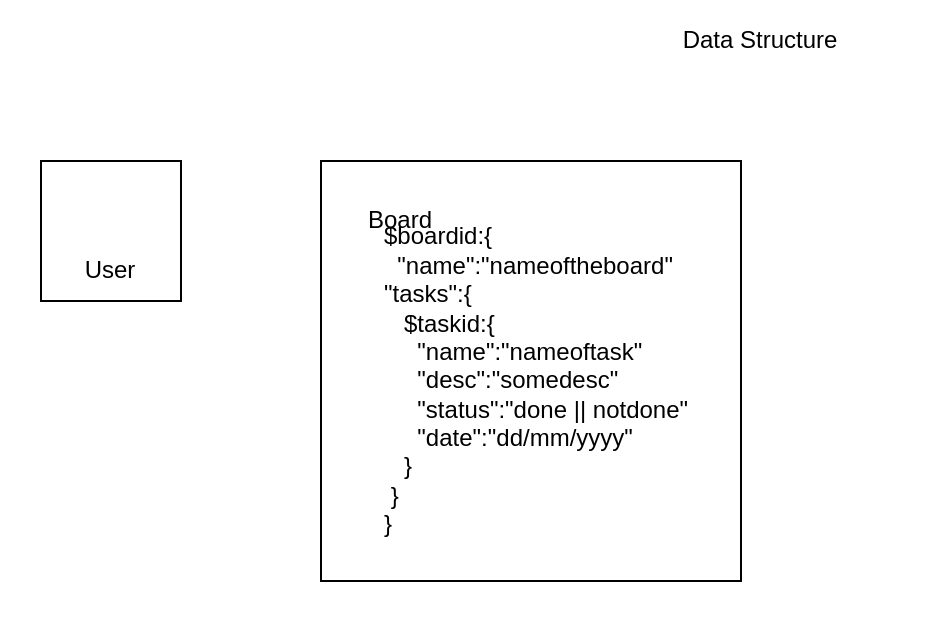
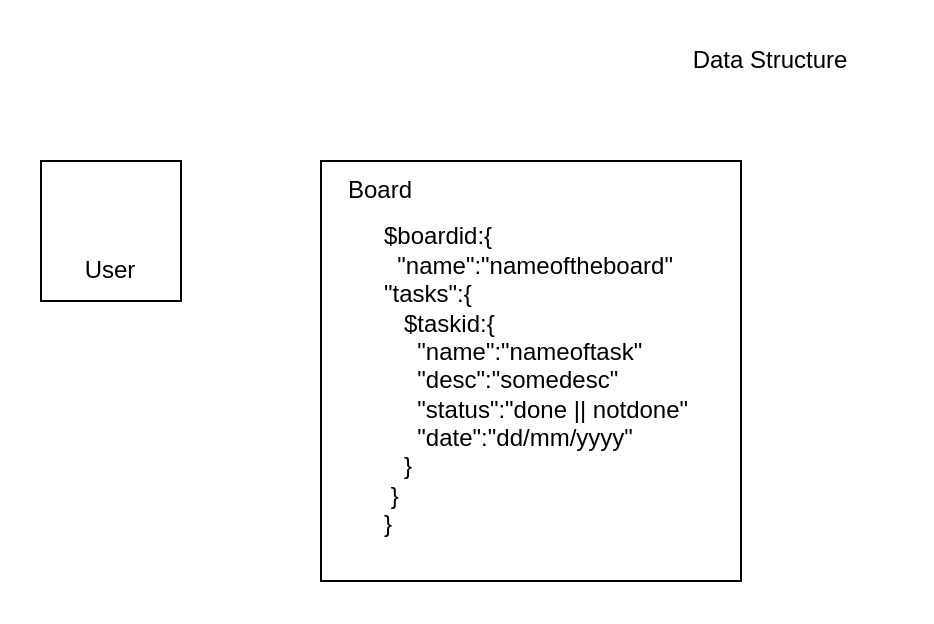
node "Data Structure": moved (761, 41) -> (771, 61)
node "Board": moved (401, 221) -> (381, 191)
